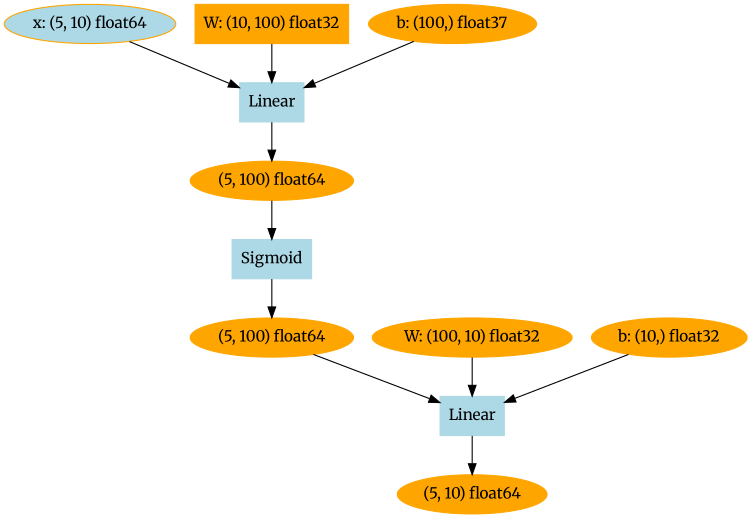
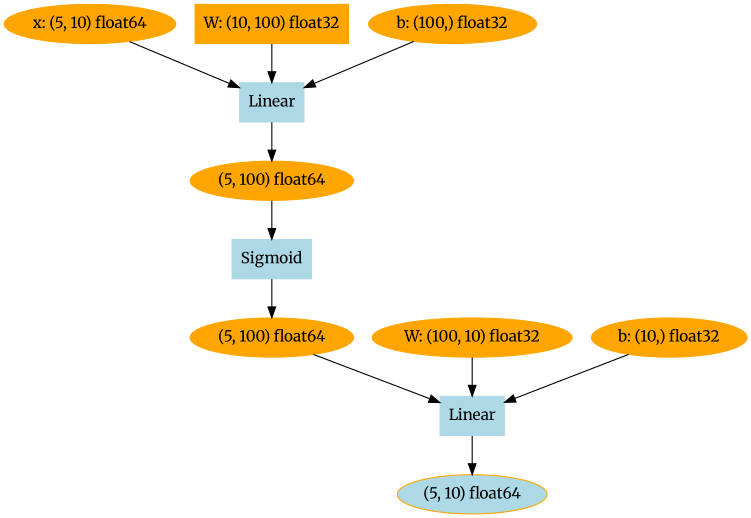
node "x: (5, 10) float64": fillcolor lightblue -> orange
node "b: (100,) float37": label "b: (100,) float37" -> "b: (100,) float32"
node "(5, 10) float64": fillcolor orange -> lightblue
